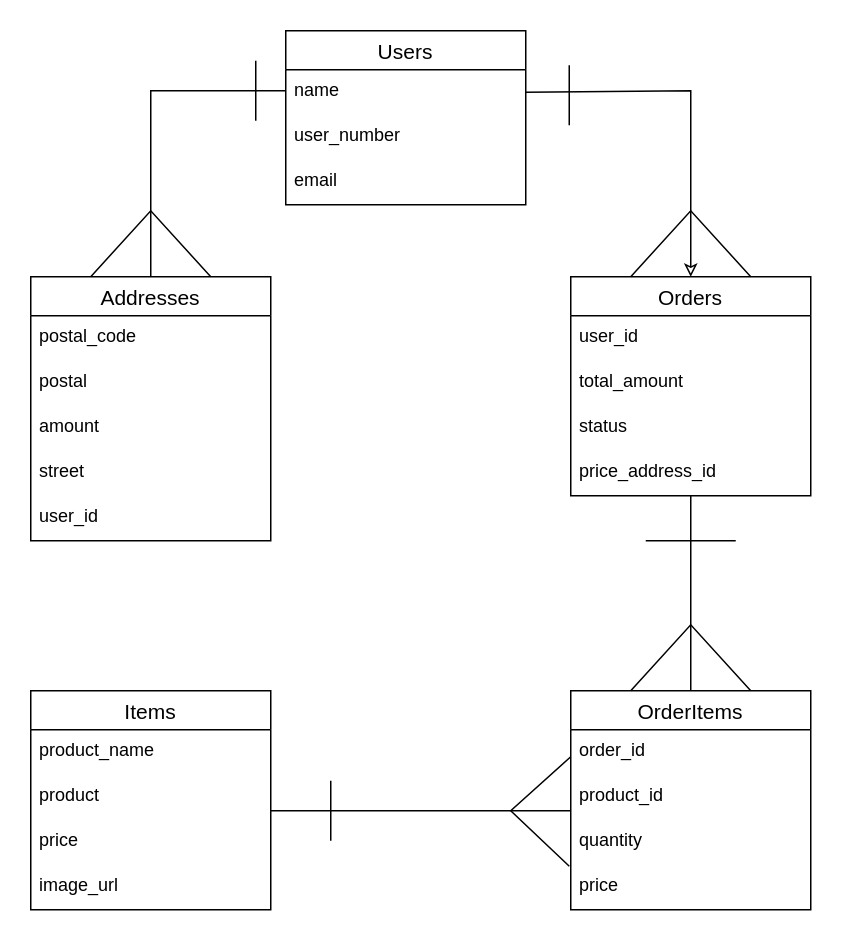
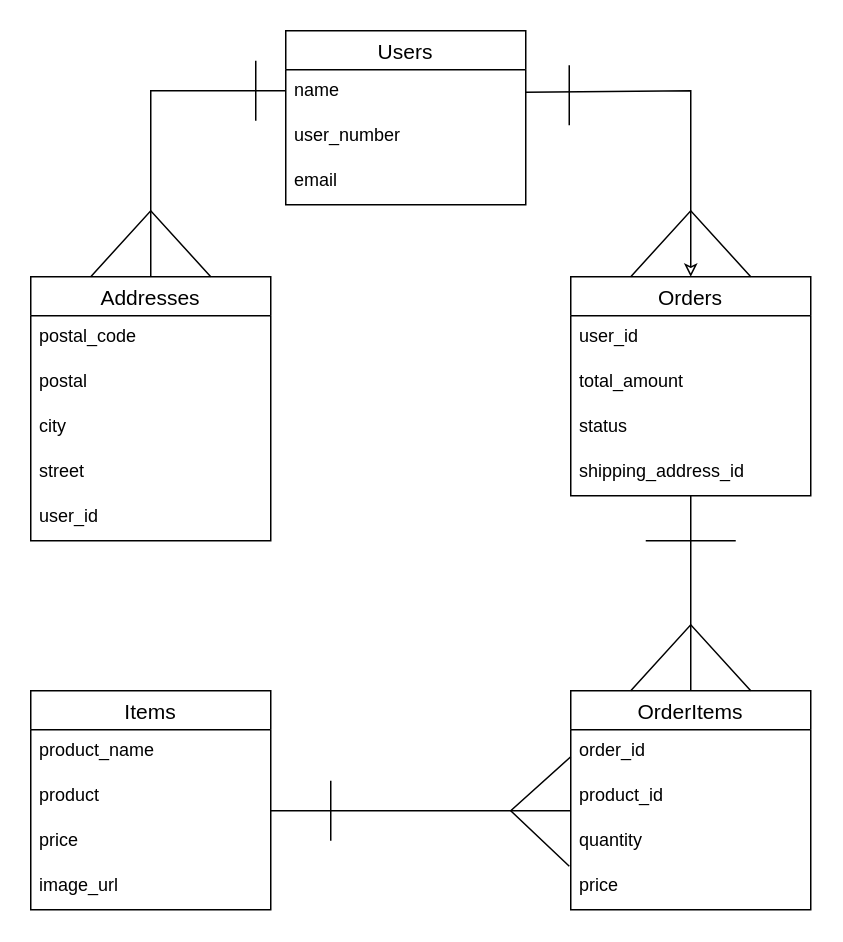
node "amount": label "amount" -> "city"
node "price_address_id": label "price_address_id" -> "shipping_address_id"
